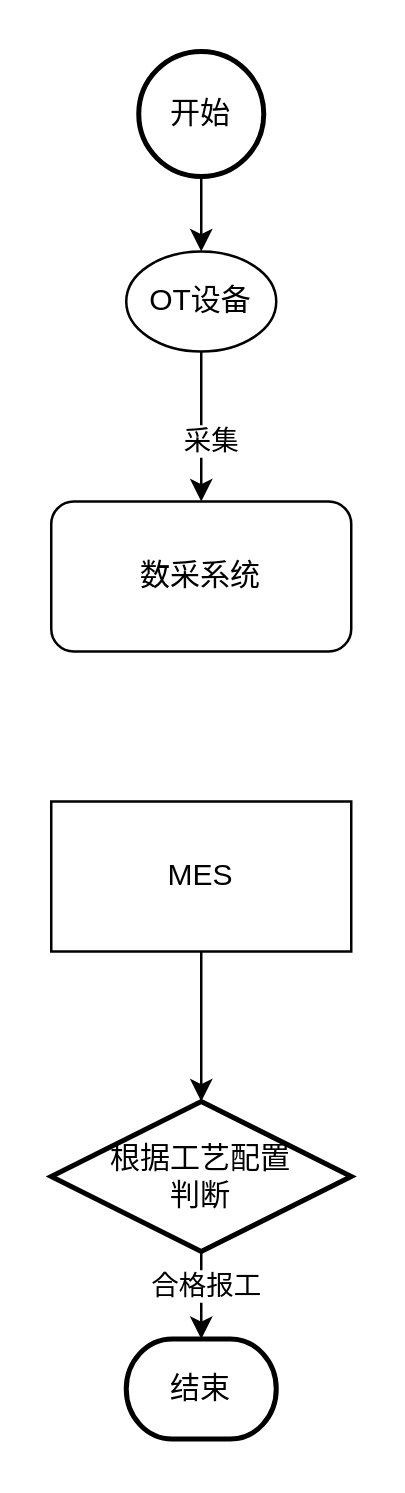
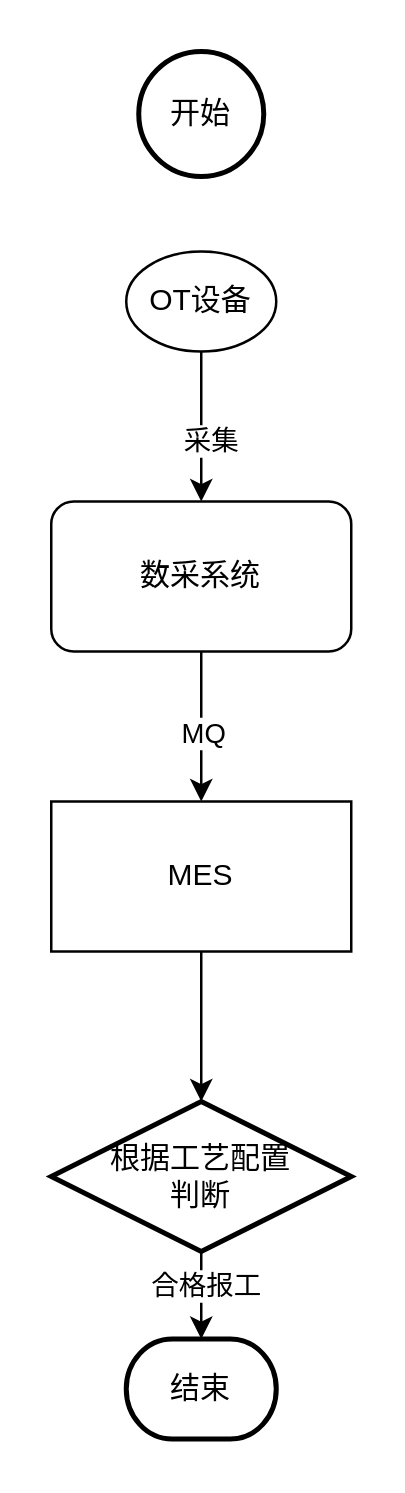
edge "开始" -> "OT设备": removed
edge "数采系统" -> "MES": added, label "MQ"
